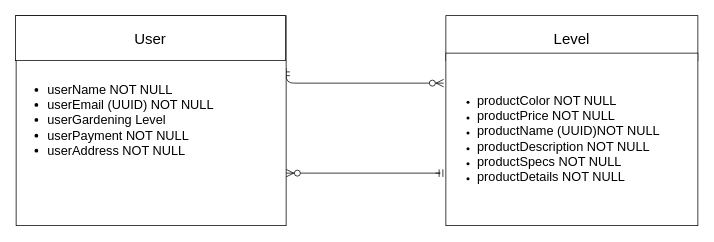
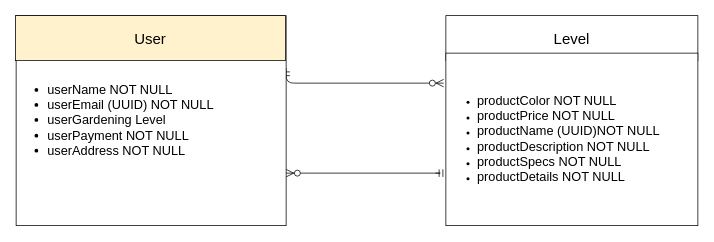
node "User": fillcolor #ffffff -> #fff2cc
